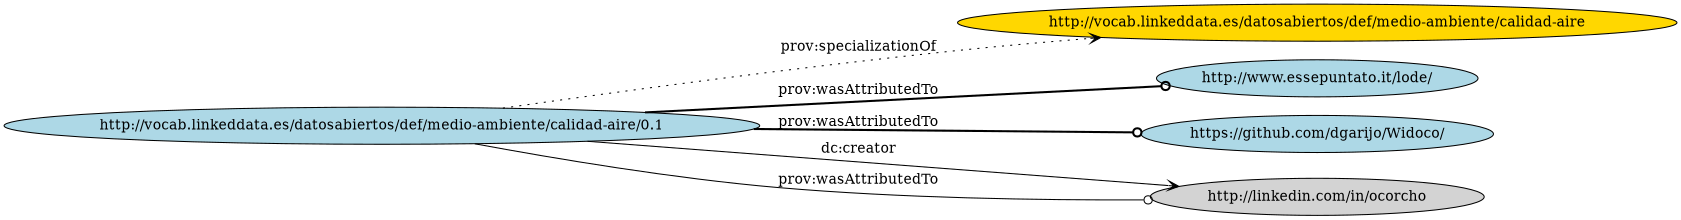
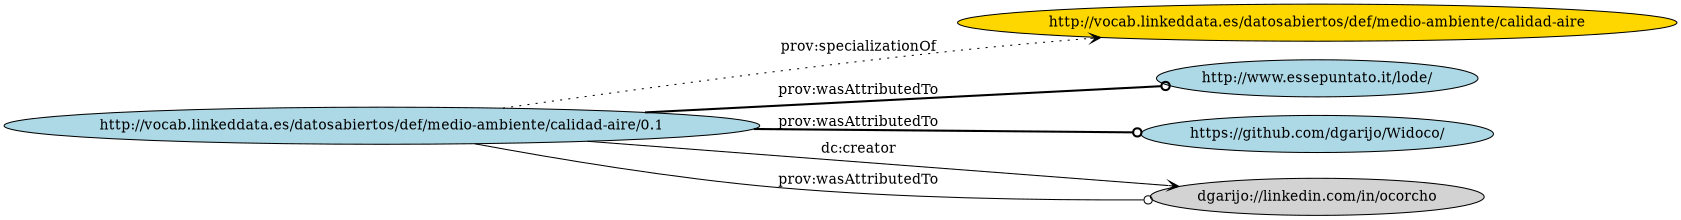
node "http://linkedin.com/in/ocorcho": label "http://linkedin.com/in/ocorcho" -> "dgarijo://linkedin.com/in/ocorcho"
